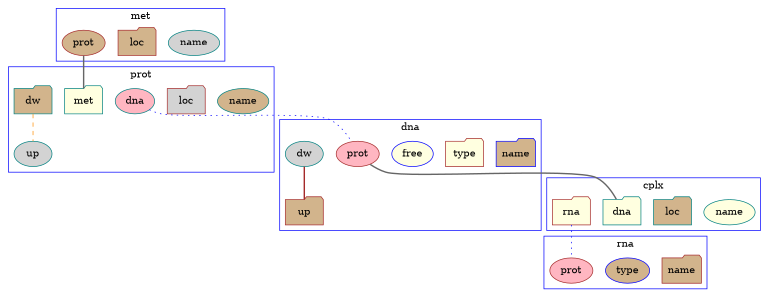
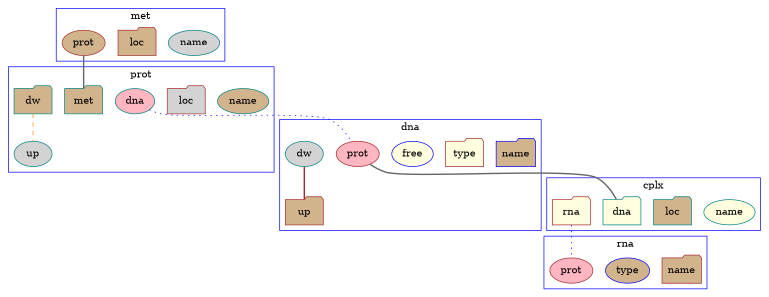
node "met": fillcolor lightyellow -> tan
